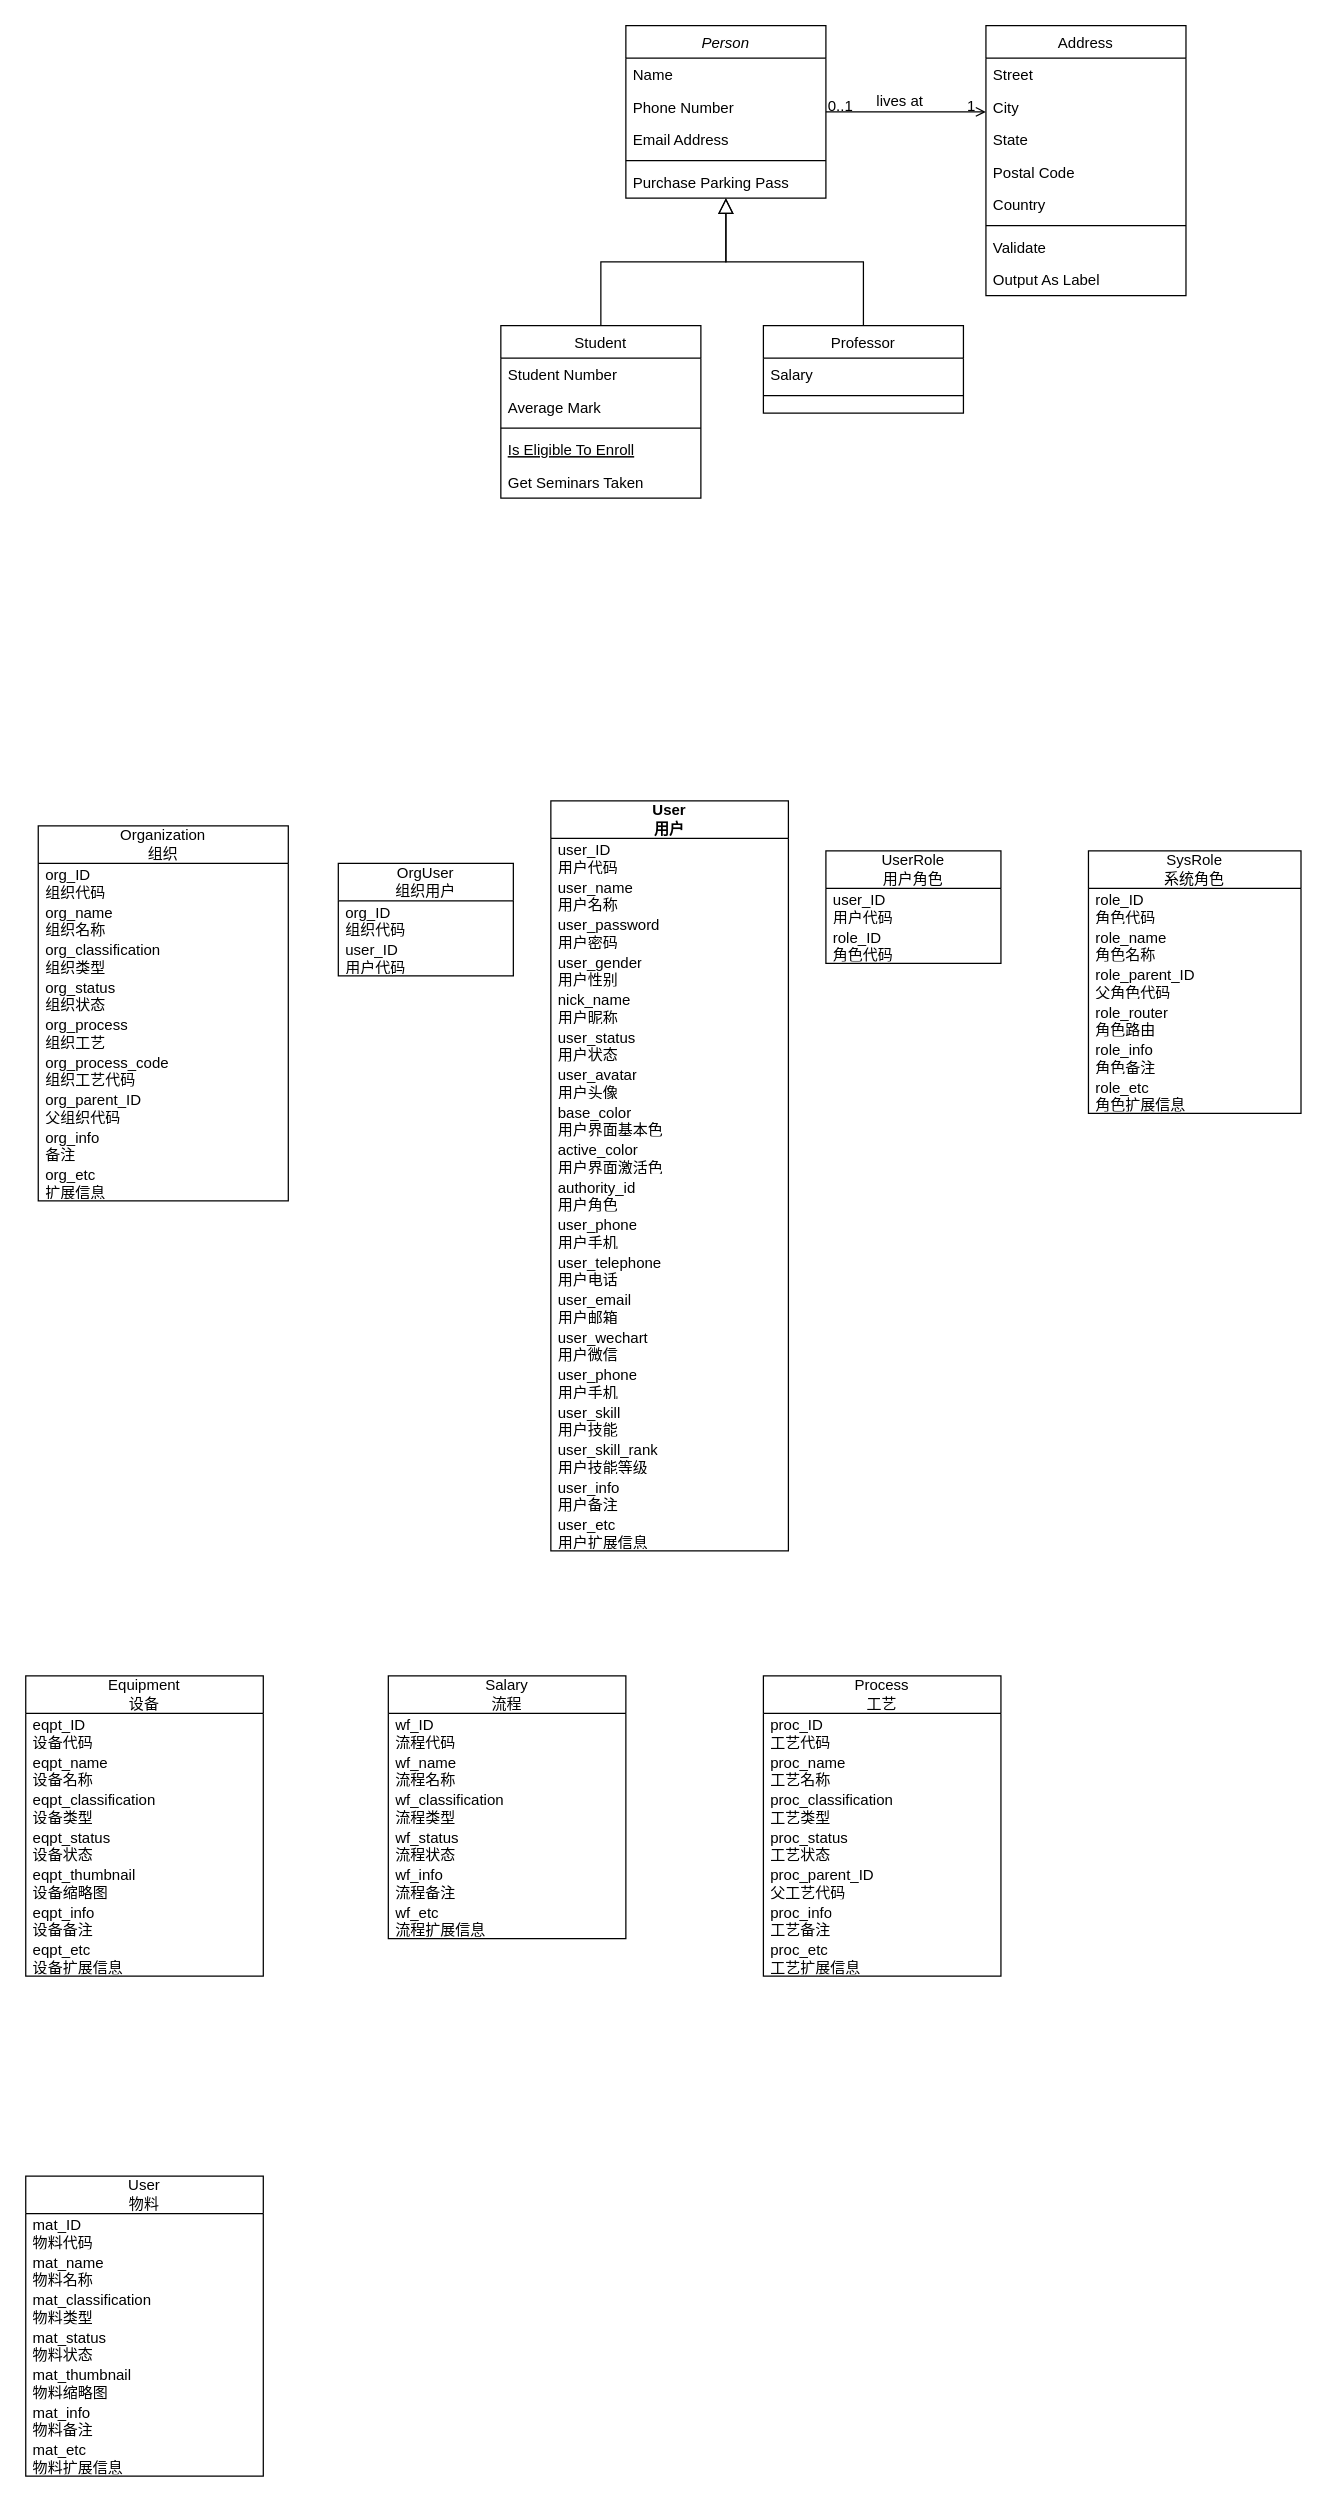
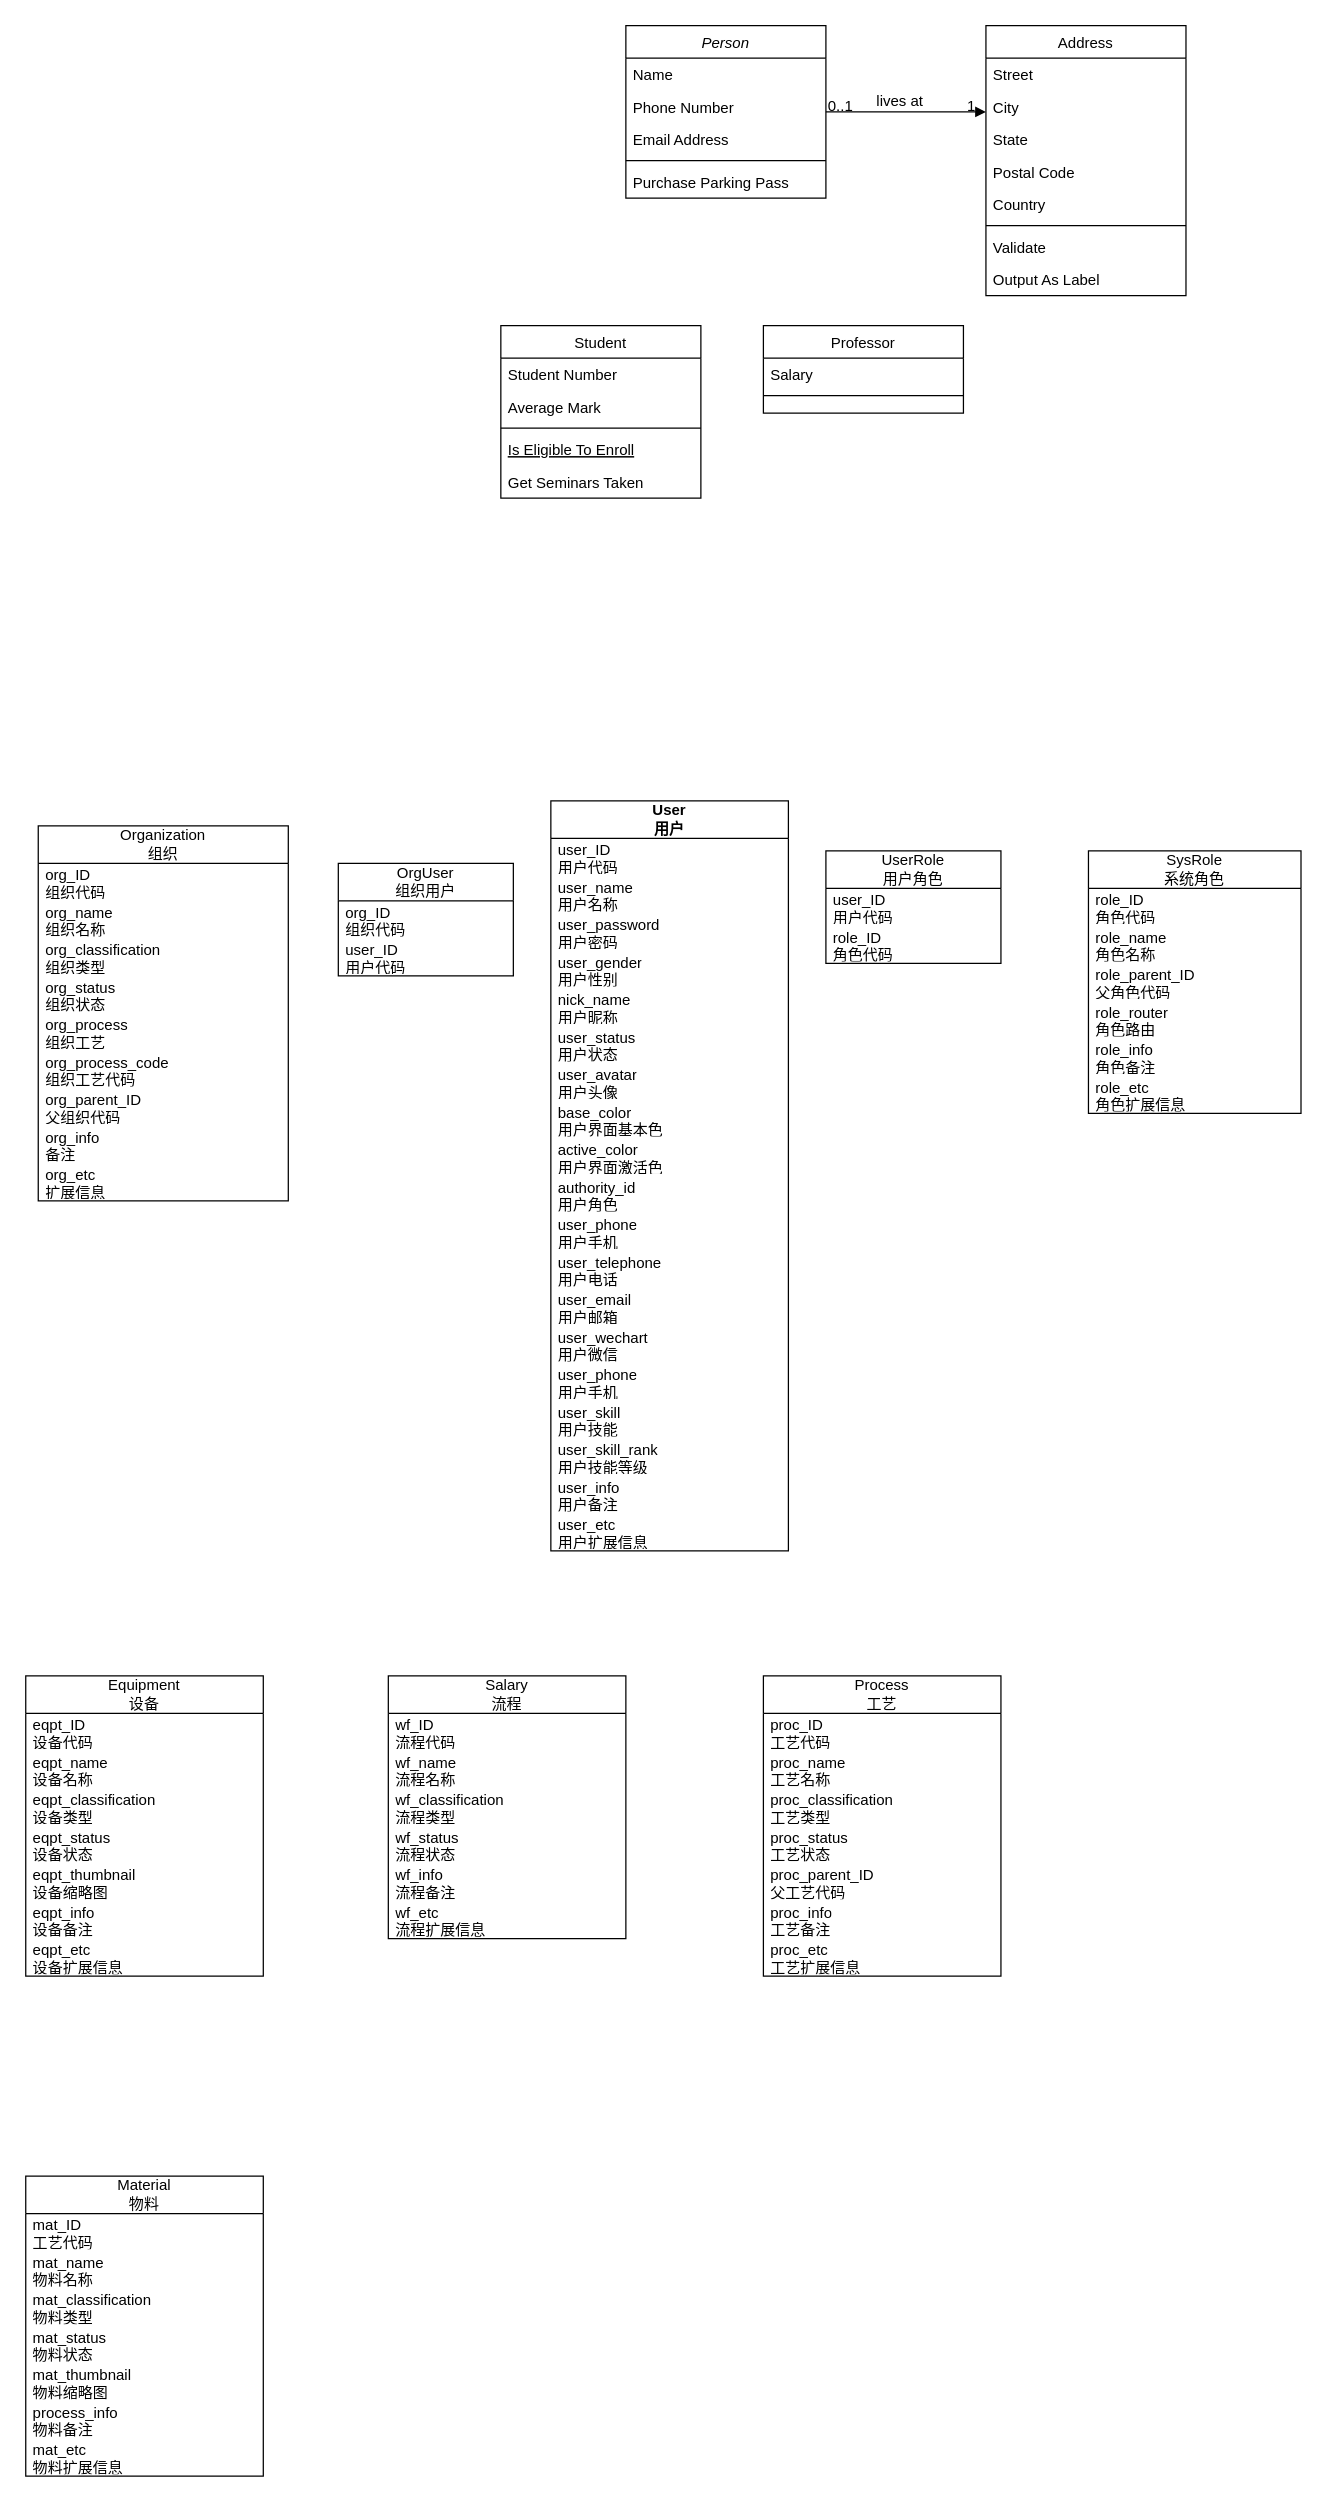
edge "Person" -> "Address": arrowhead open -> block
edge "Student" -> "Person": removed
edge "Professor" -> "Person": removed
node "User 物料": label "User 物料" -> "Material 物料"
node "mat_ID 物料代码": label "mat_ID 物料代码" -> "mat_ID 工艺代码"
node "mat_info 物料备注": label "mat_info 物料备注" -> "process_info 物料备注"
